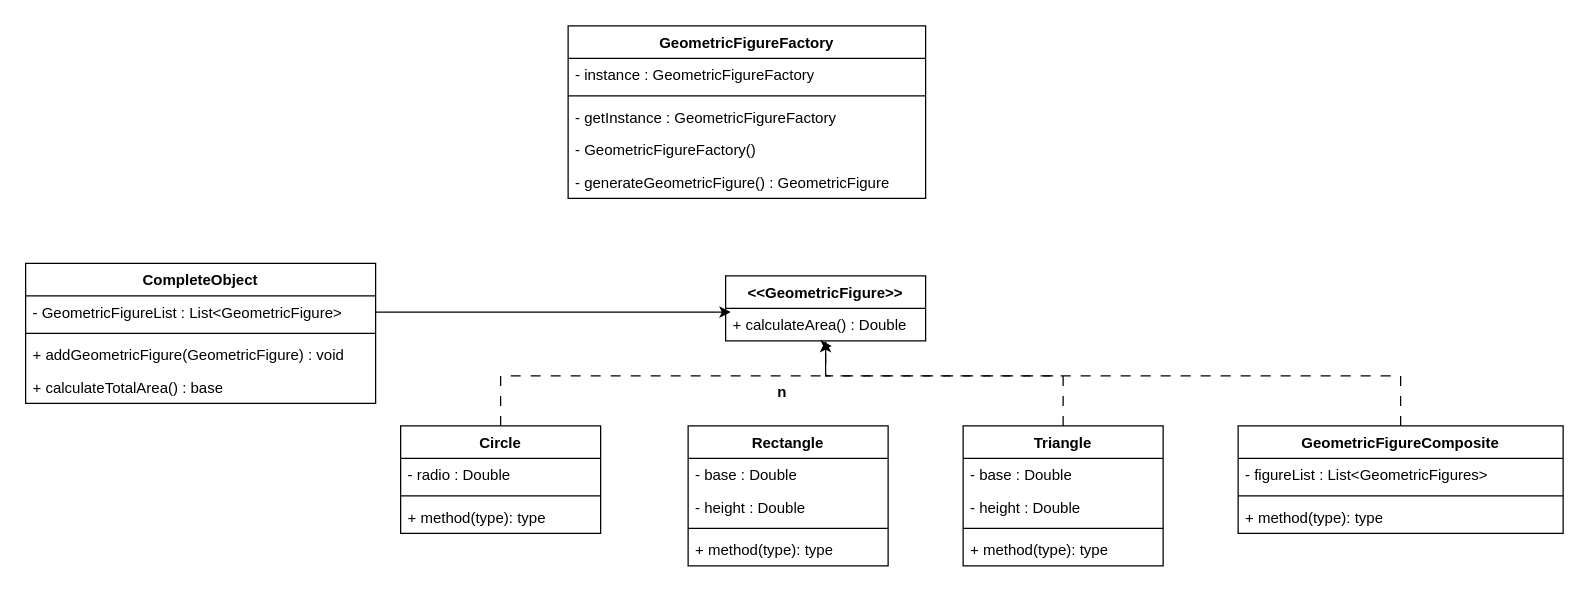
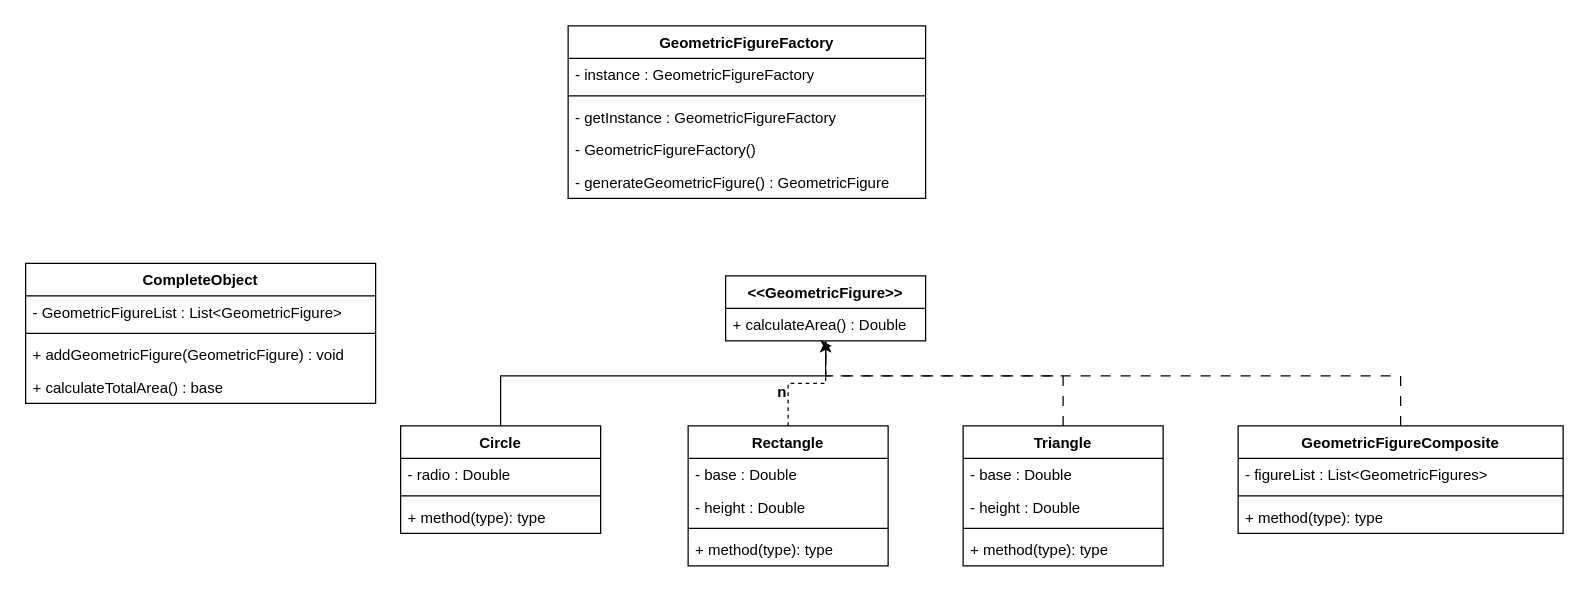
edge "- GeometricFigureList : List<GeometricFigure>" -> "+ calculateArea() : Double": removed
edge "Rectangle" -> "<<GeometricFigure>>": added
edge "Circle" -> "+ calculateArea() : Double": style dashed -> solid
